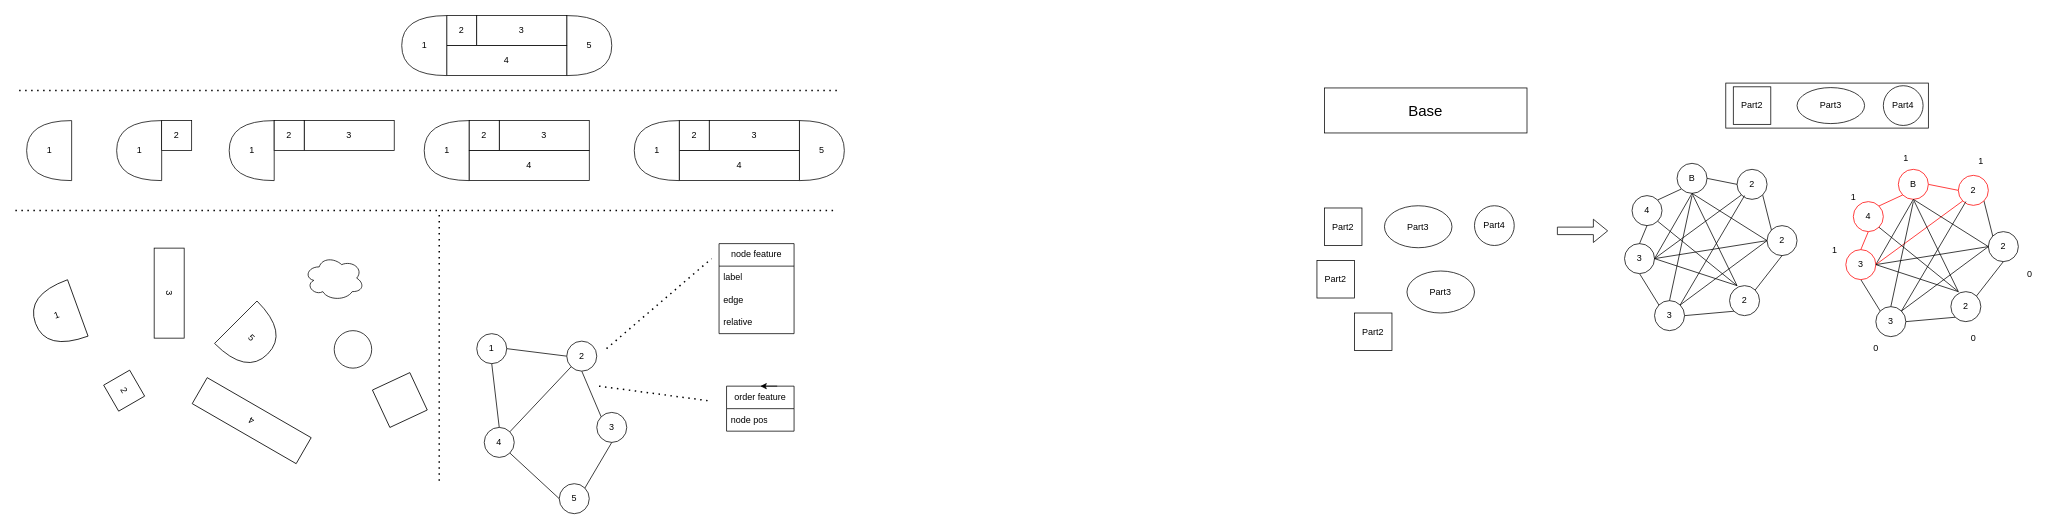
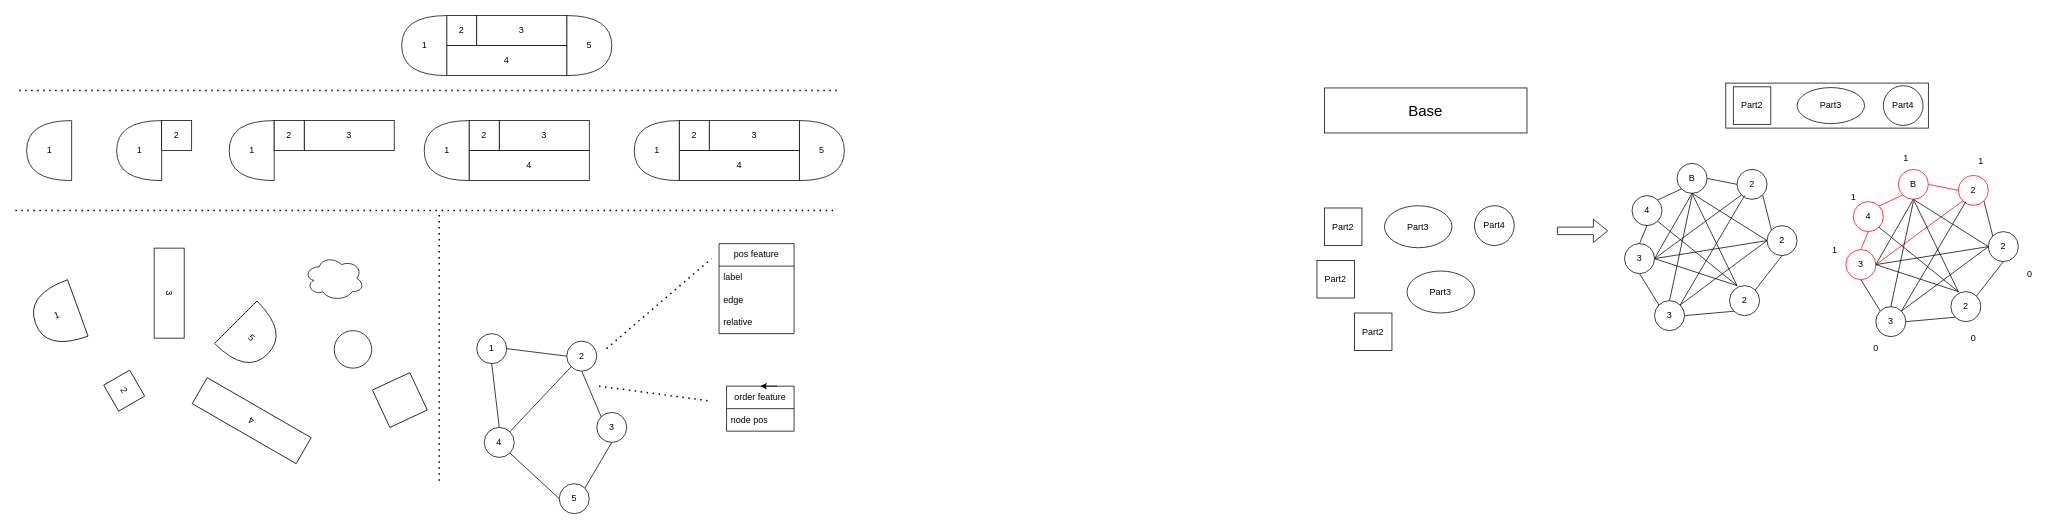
node "node feature": label "node feature" -> "pos feature"
